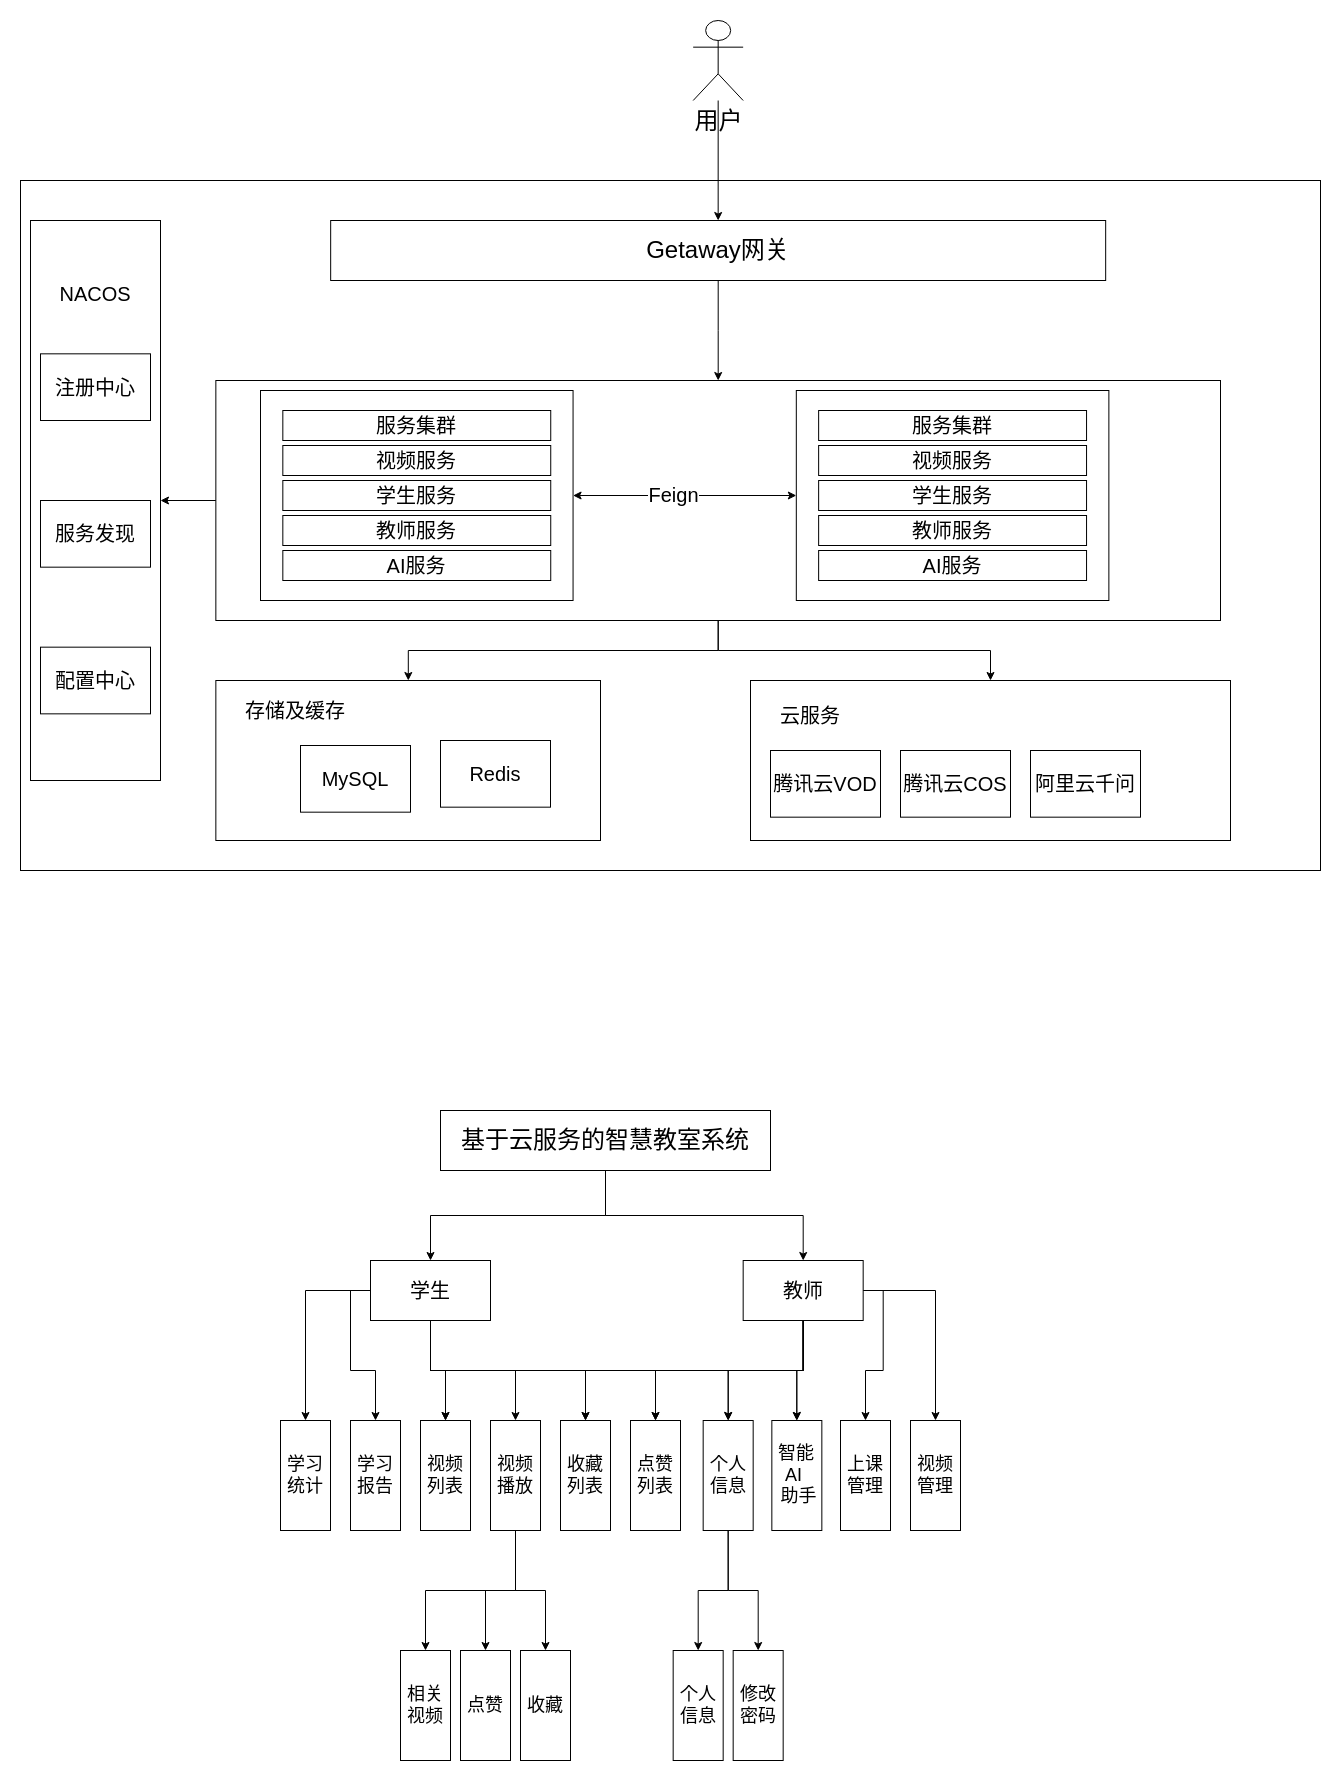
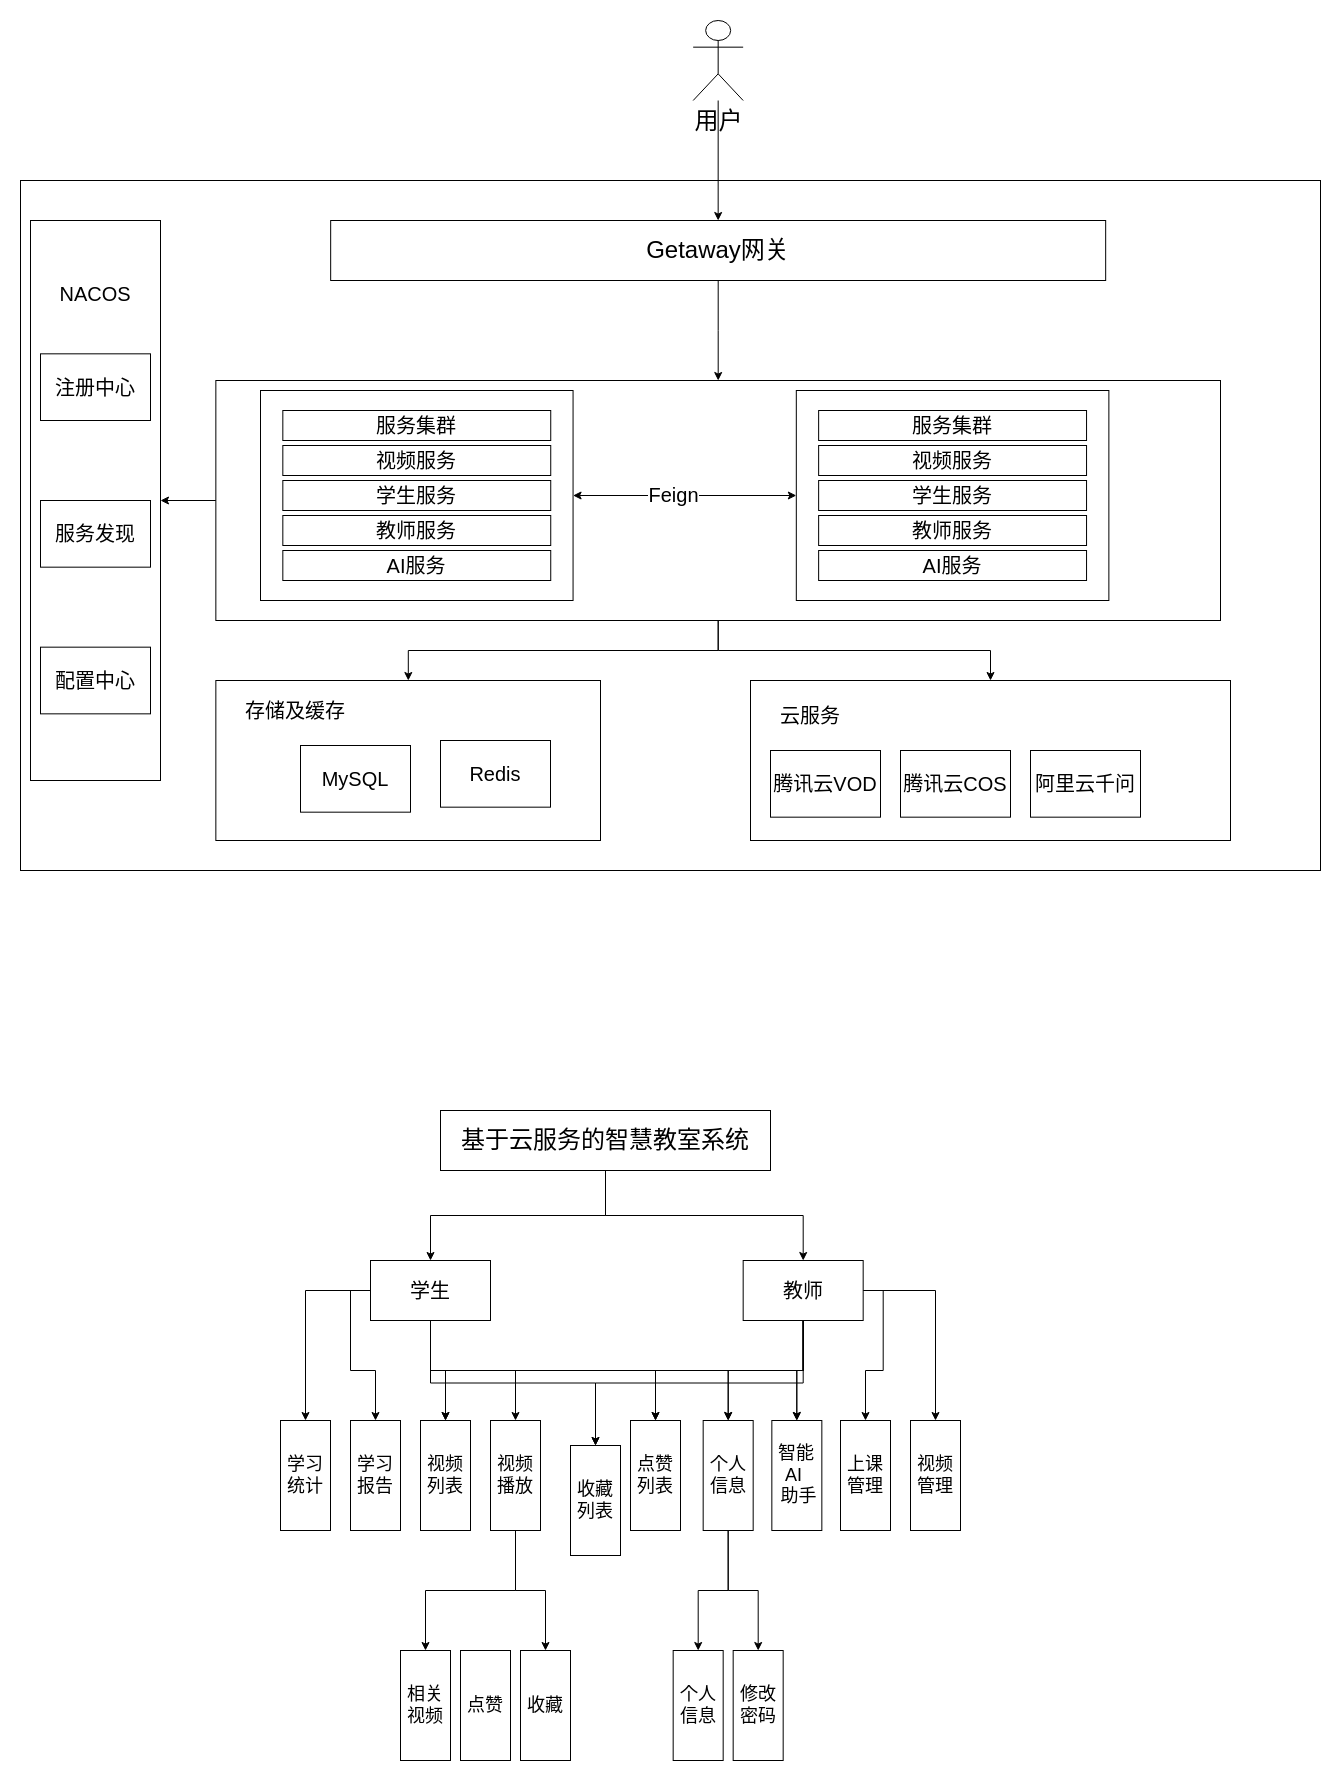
node "收藏列表": moved (586, 1476) -> (596, 1501)
edge "视频播放" -> "点赞": removed
